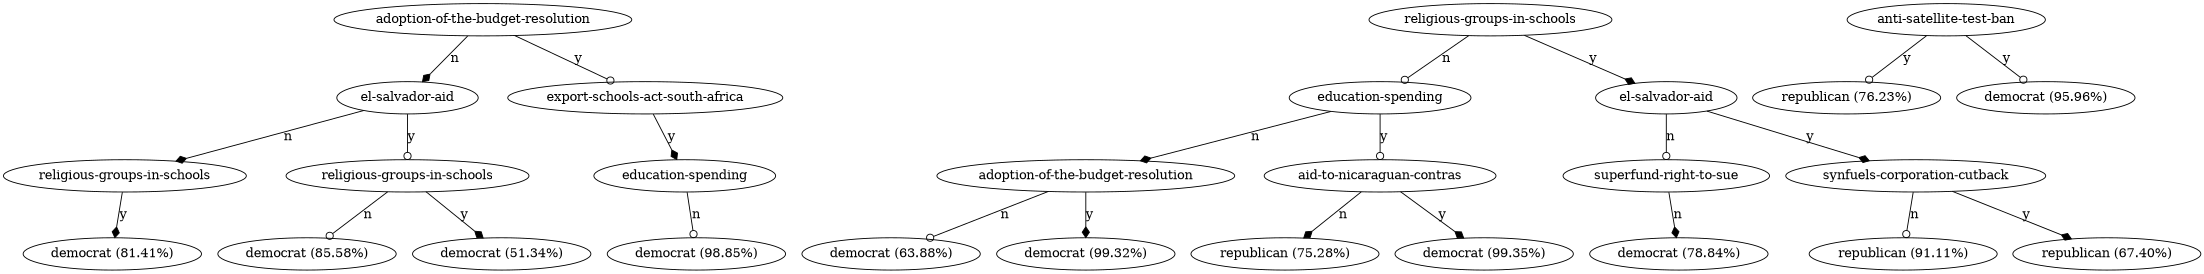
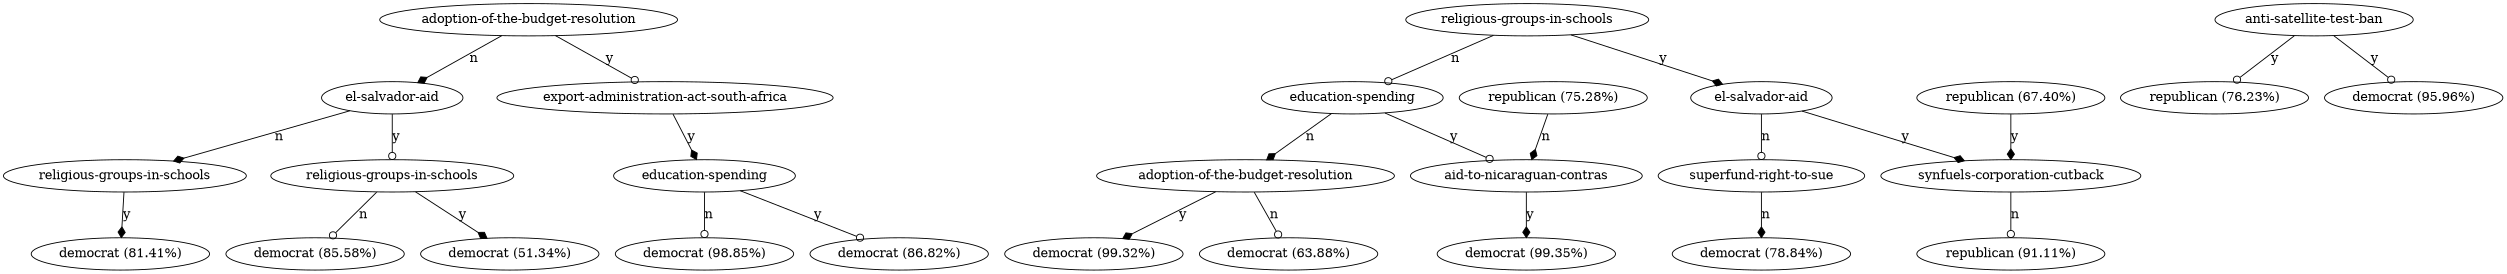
node "export-schools-act-south-africa": label "export-schools-act-south-africa" -> "export-administration-act-south-africa"
edge "aid-to-nicaraguan-contras" -> "republican (75.28%)": reversed
edge "synfuels-corporation-cutback" -> "republican (67.40%)": reversed
node "democrat (86.82%)": added
